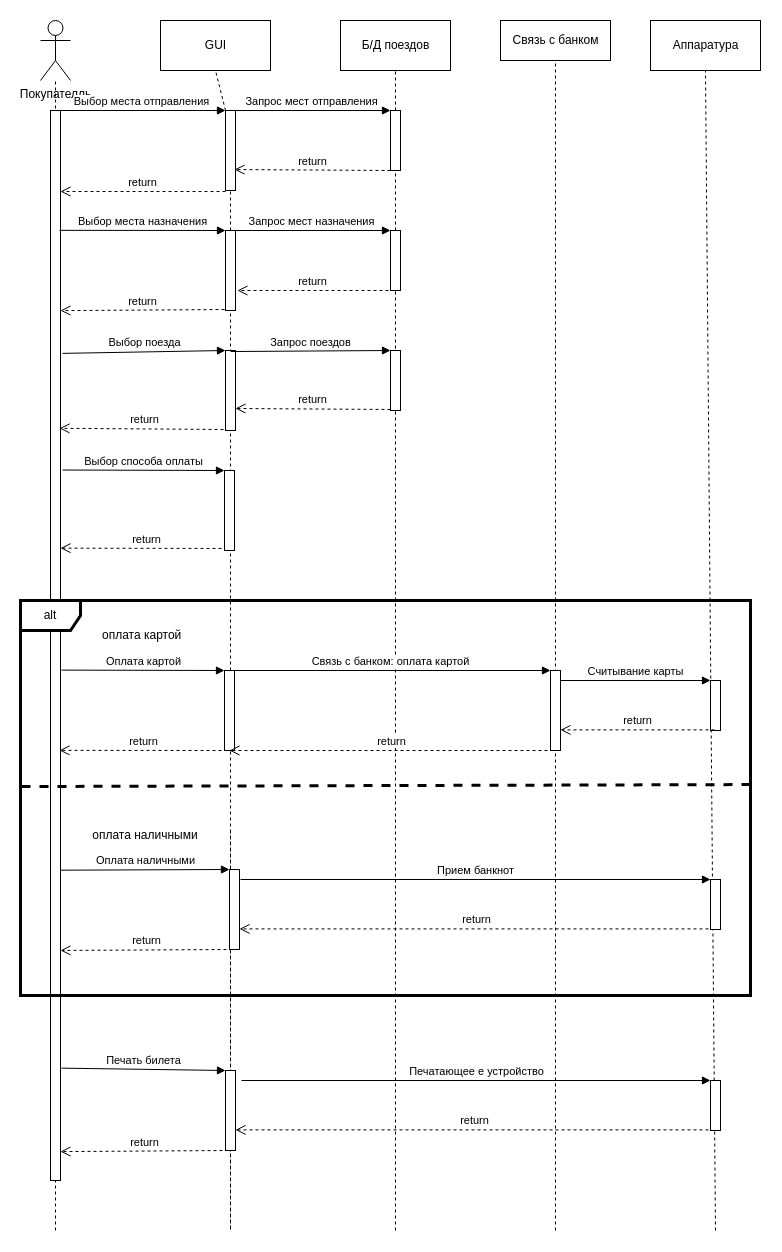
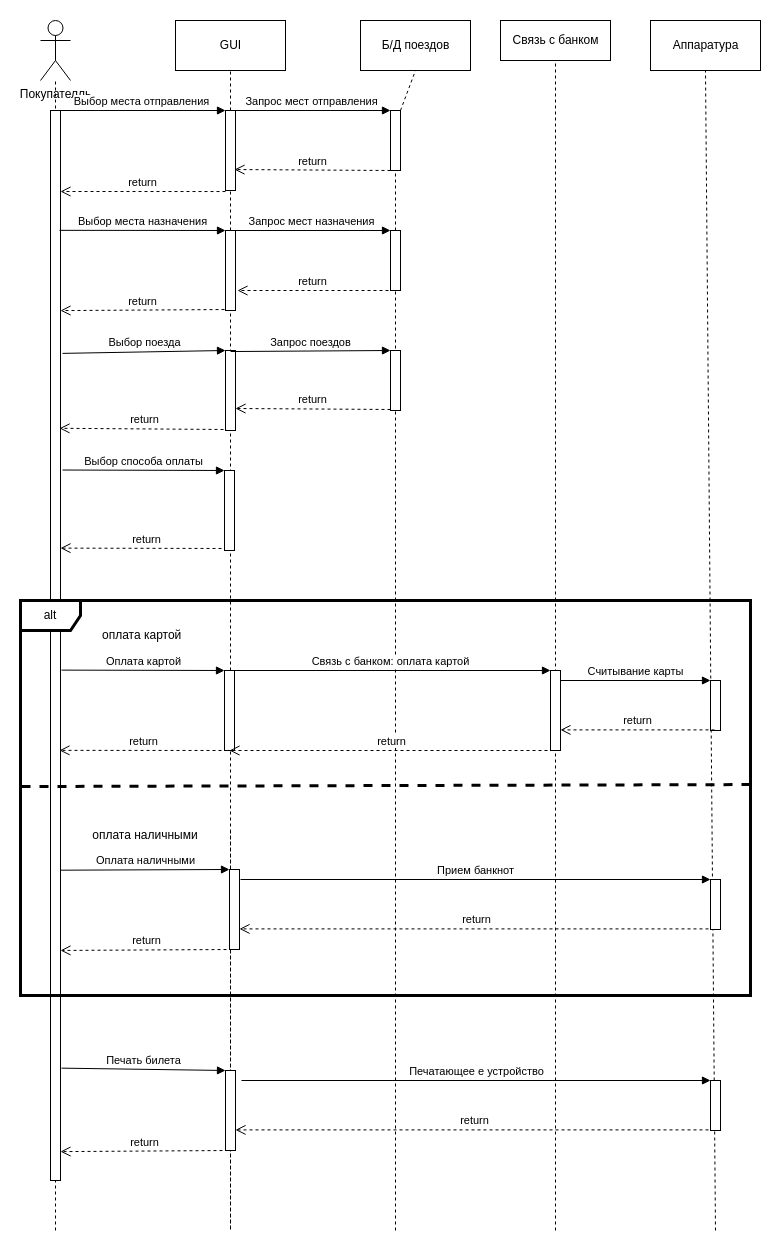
node "GUI": moved (216, 46) -> (231, 46)
node "Б/Д поездов": moved (396, 46) -> (416, 46)
